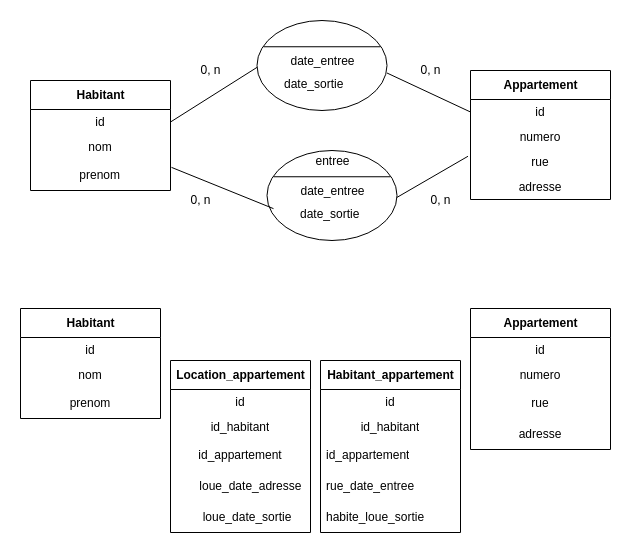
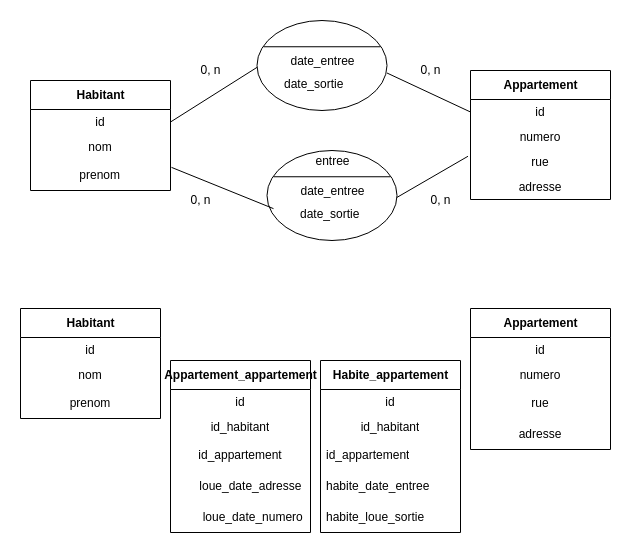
node "Location_appartement": label "Location_appartement" -> "Appartement_appartement"
node "Habitant_appartement": label "Habitant_appartement" -> "Habite_appartement"
node "rue_date_entree": label "rue_date_entree" -> "habite_date_entree"
node "loue_date_sortie": label "loue_date_sortie" -> "loue_date_numero"
